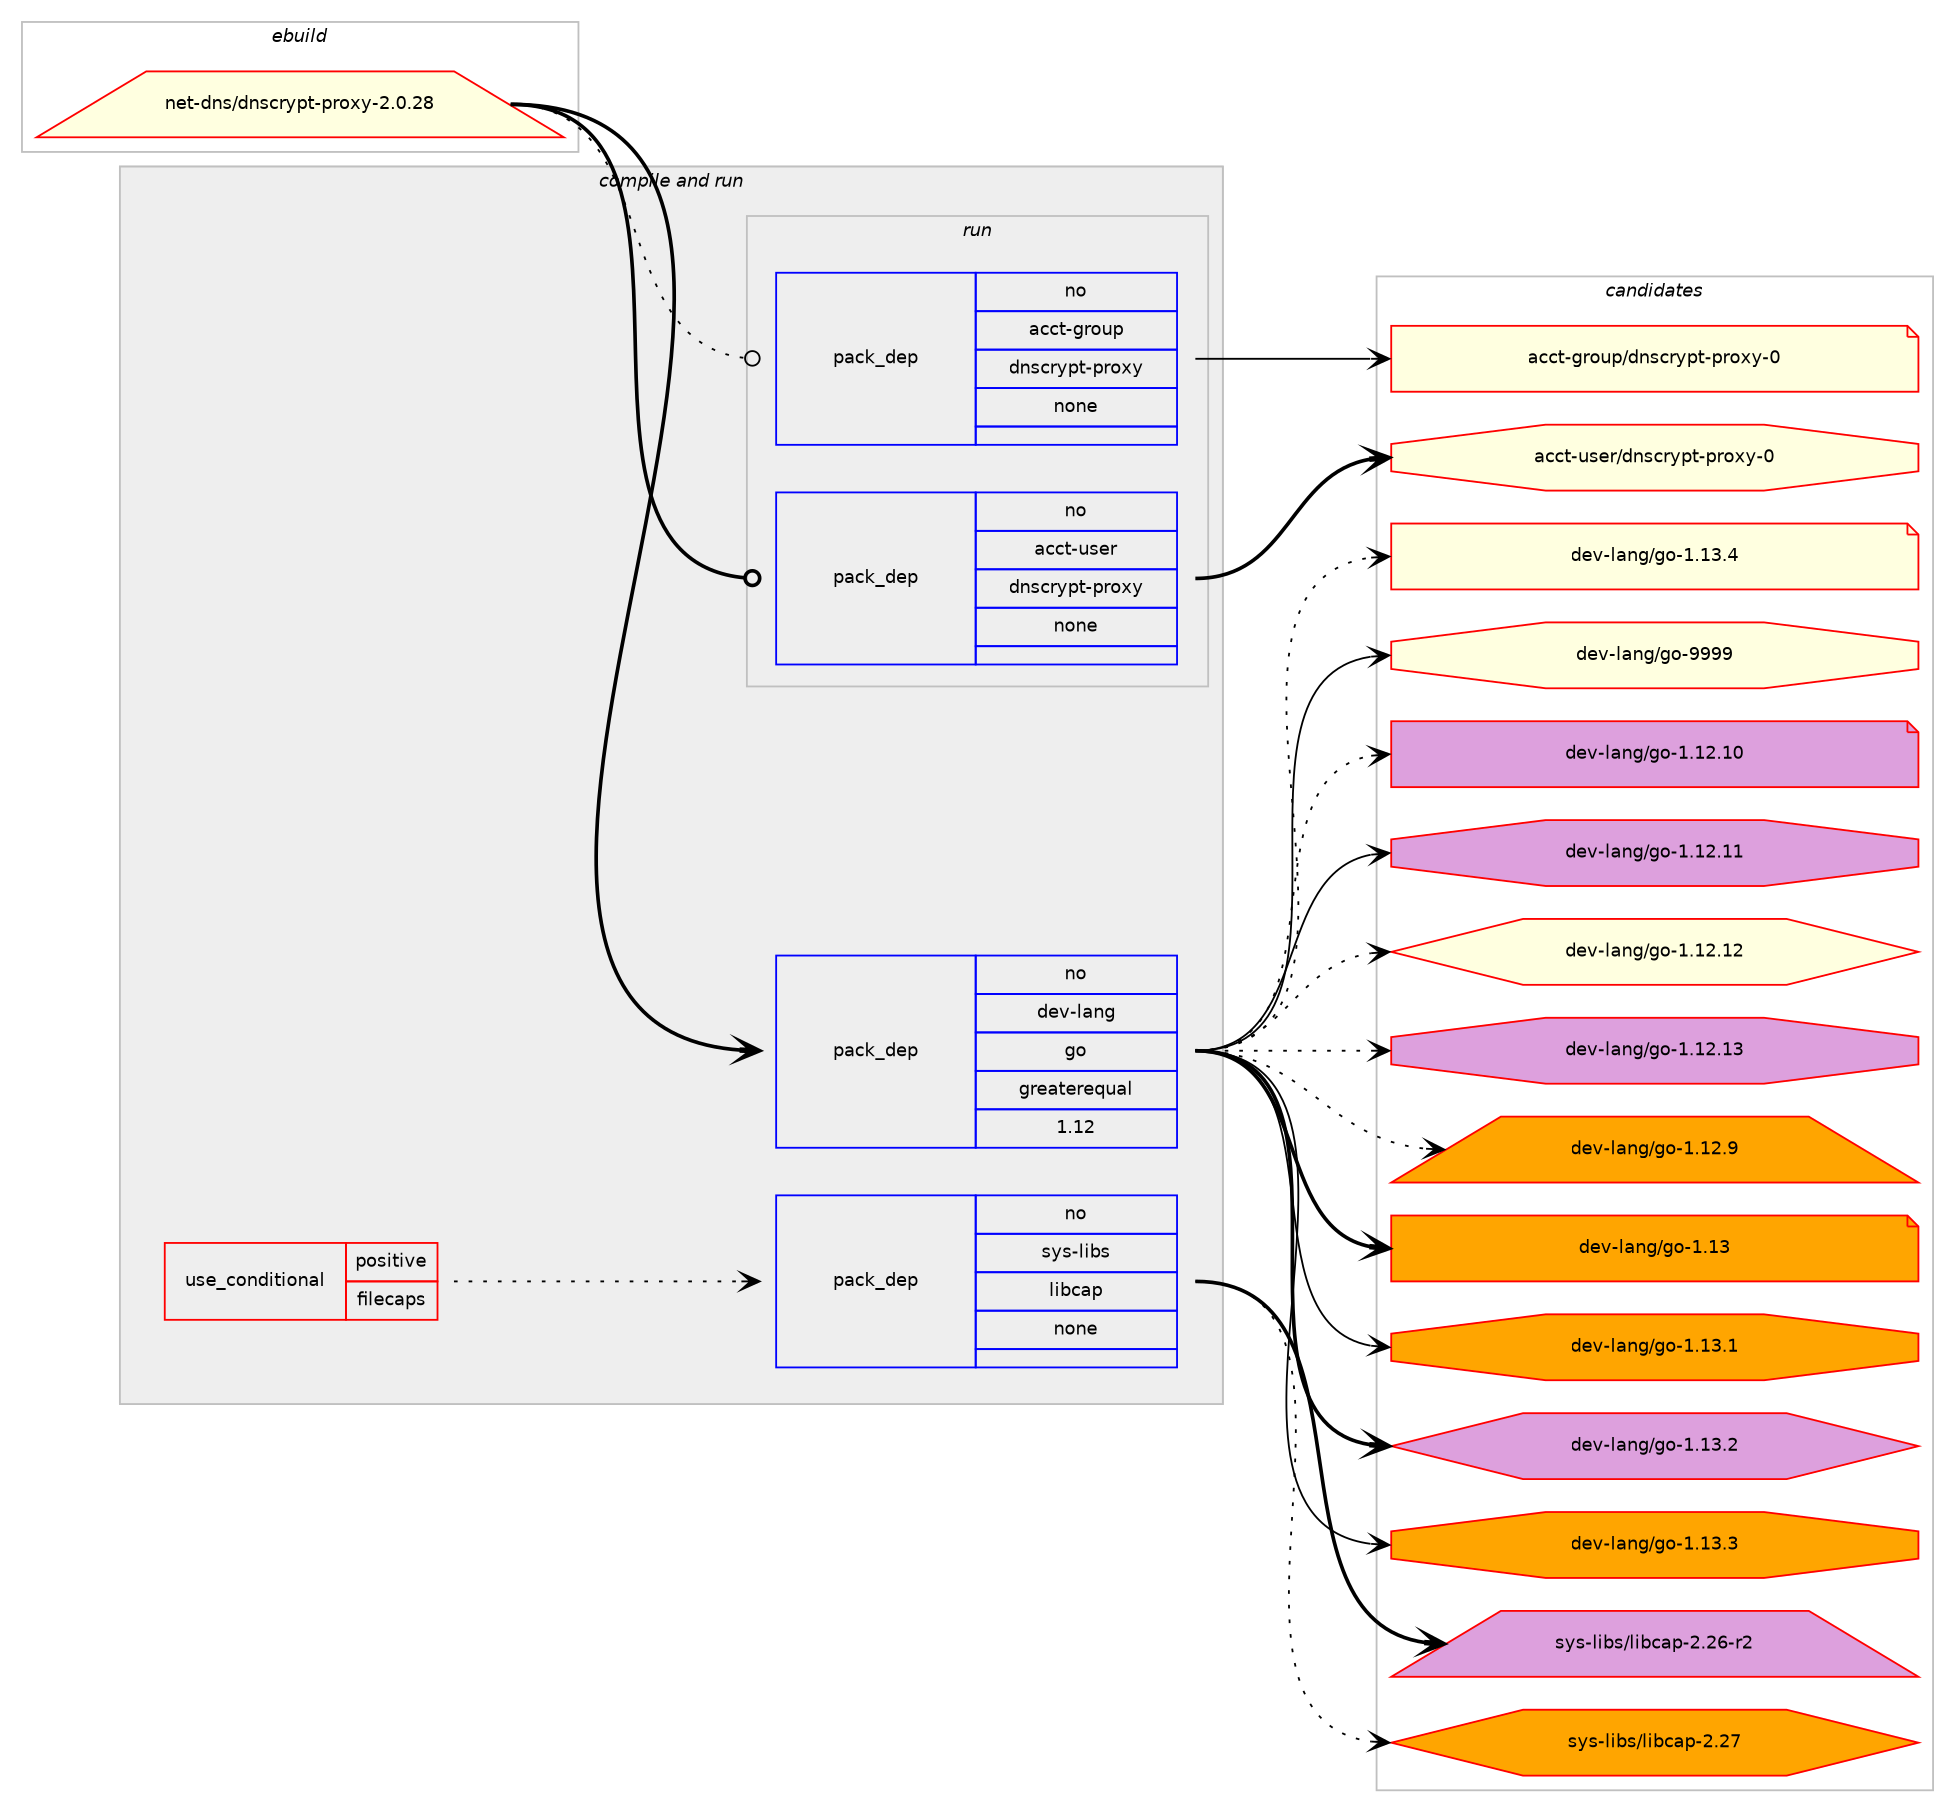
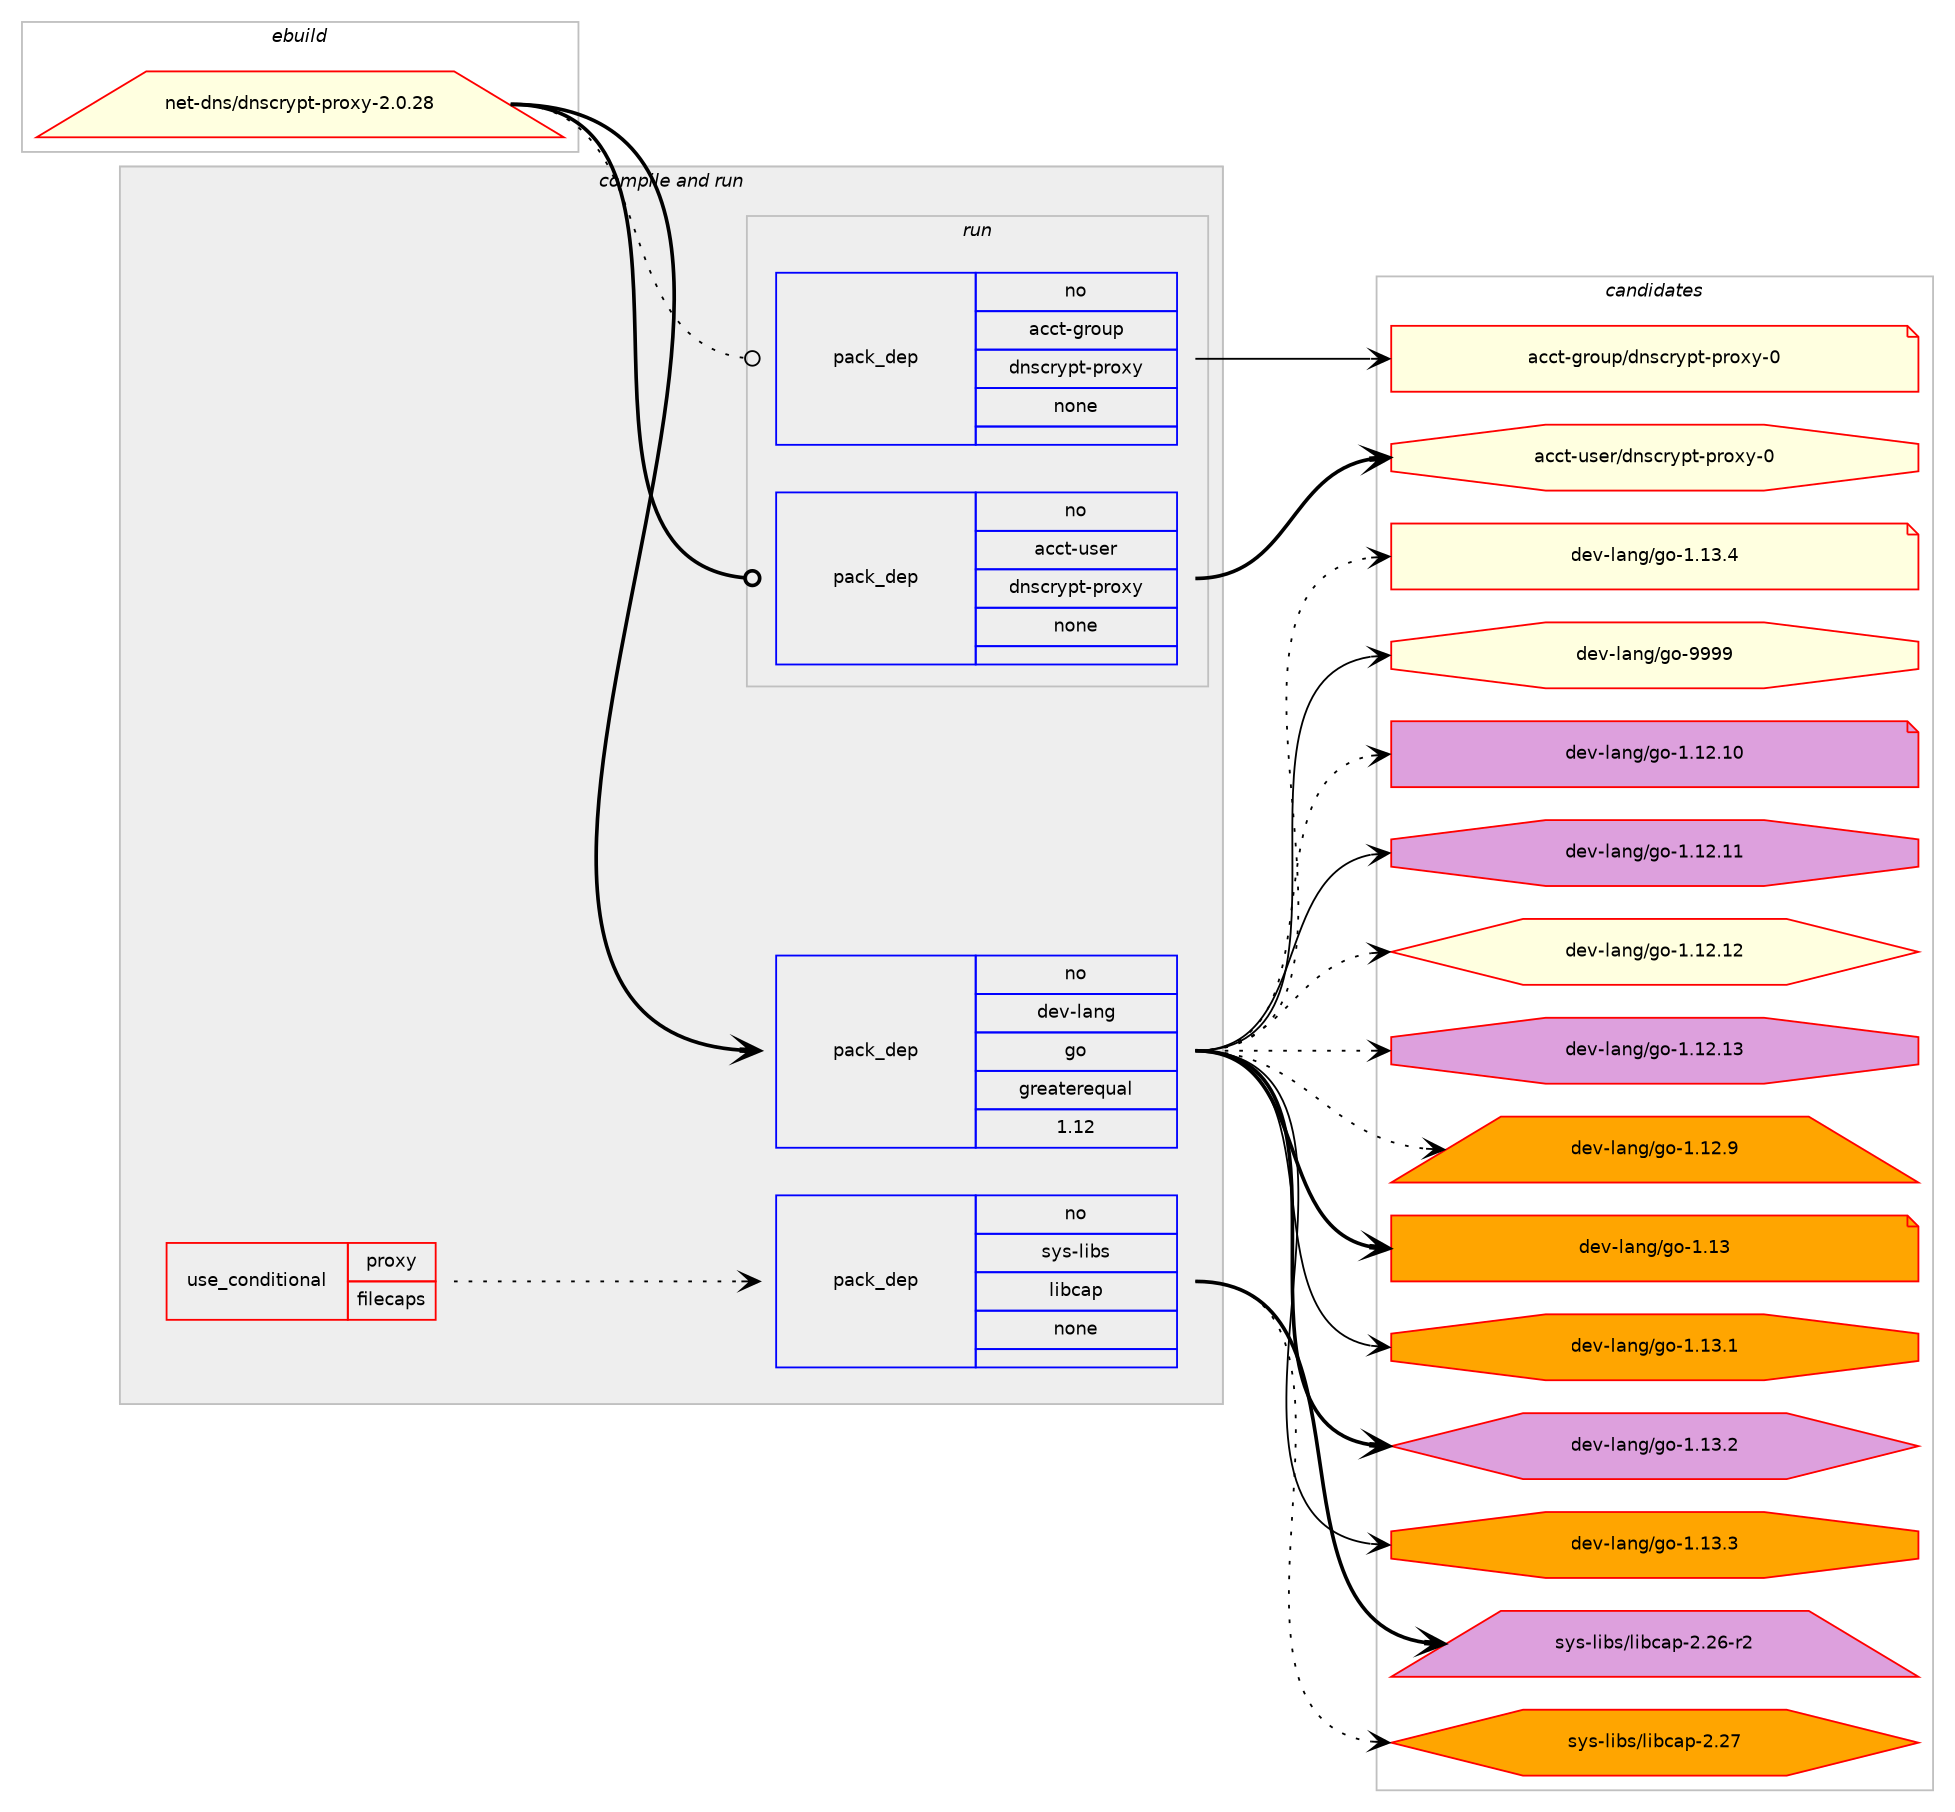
node "use_conditional": text "positive" -> "proxy"
